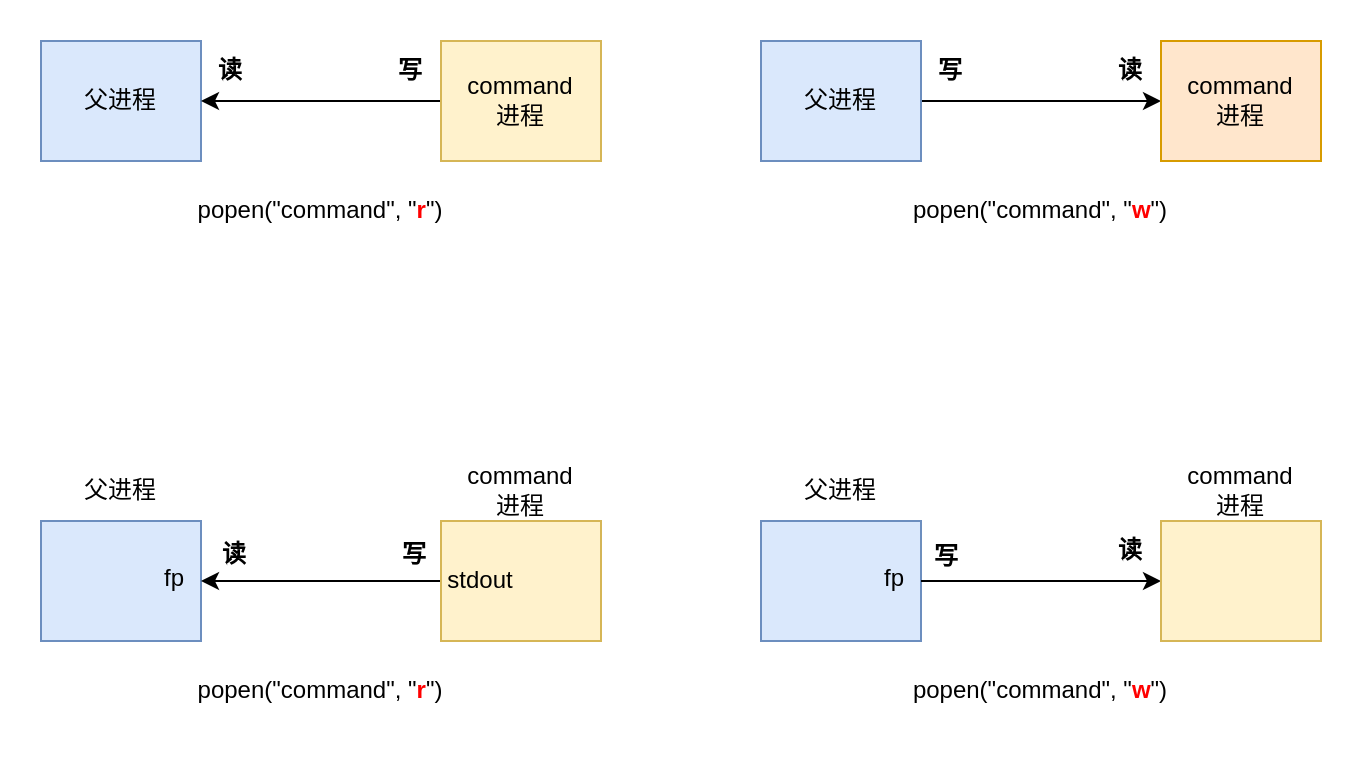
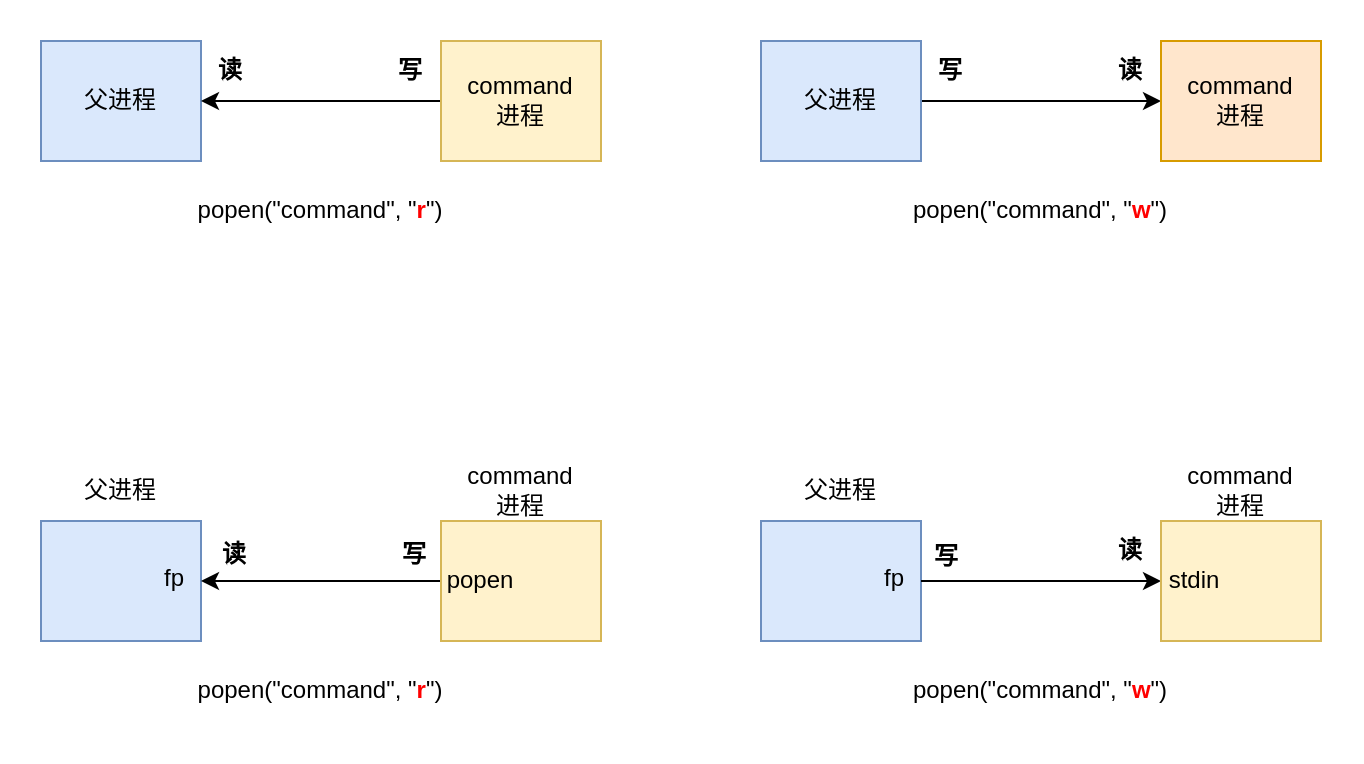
node "stdout": label "stdout" -> "popen"
node "stdin": added
